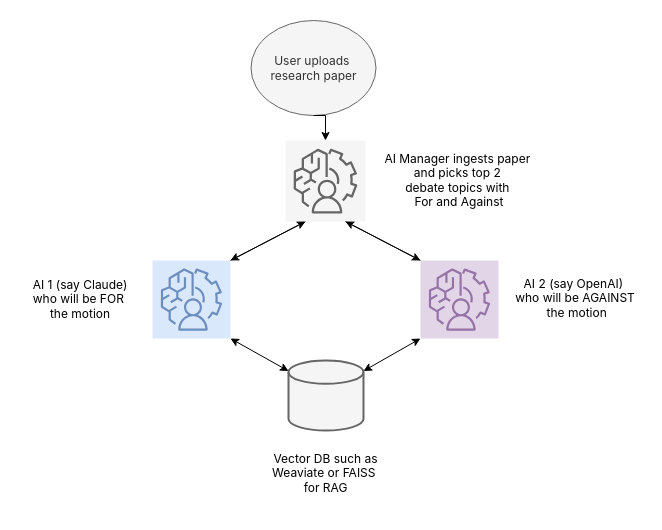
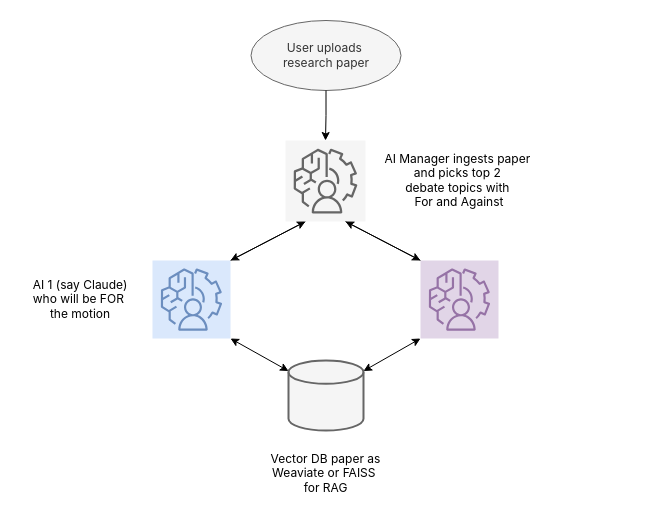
node "User uploads research paper": size 125x95 -> 150x70
node "AI 2 (say OpenAI) who will be AGAINST the motion": removed
node "Vector DB such as Weaviate or FAISS for RAG": label "Vector DB such as Weaviate or FAISS for RAG" -> "Vector DB paper as Weaviate or FAISS for RAG"
